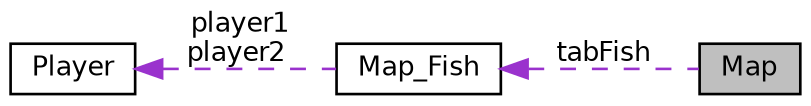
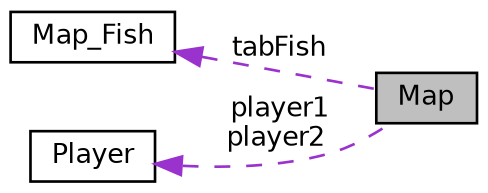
edge "Map_Fish" -> "Player": now "Map" -> "Player"
